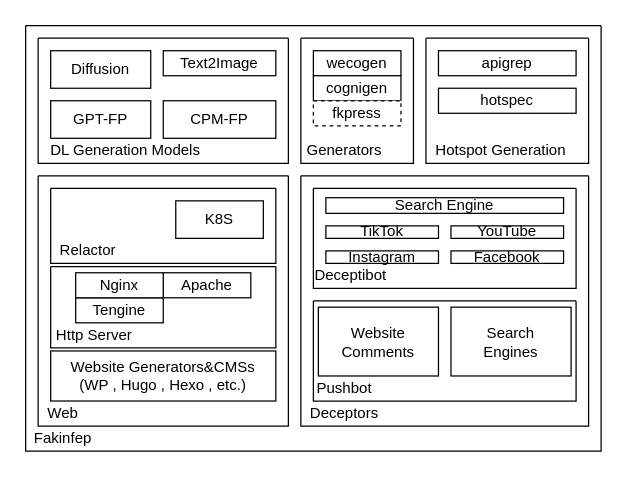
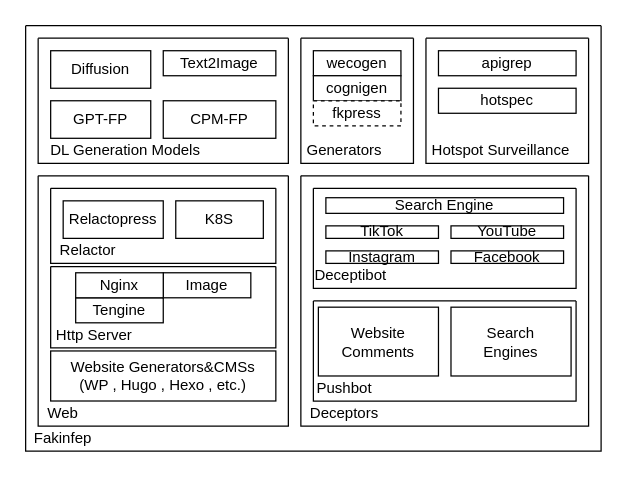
node "Hotspot Generation": label "Hotspot Generation" -> "Hotspot Surveillance"
node "Relactopress": added
node "Apache": label "Apache" -> "Image"
